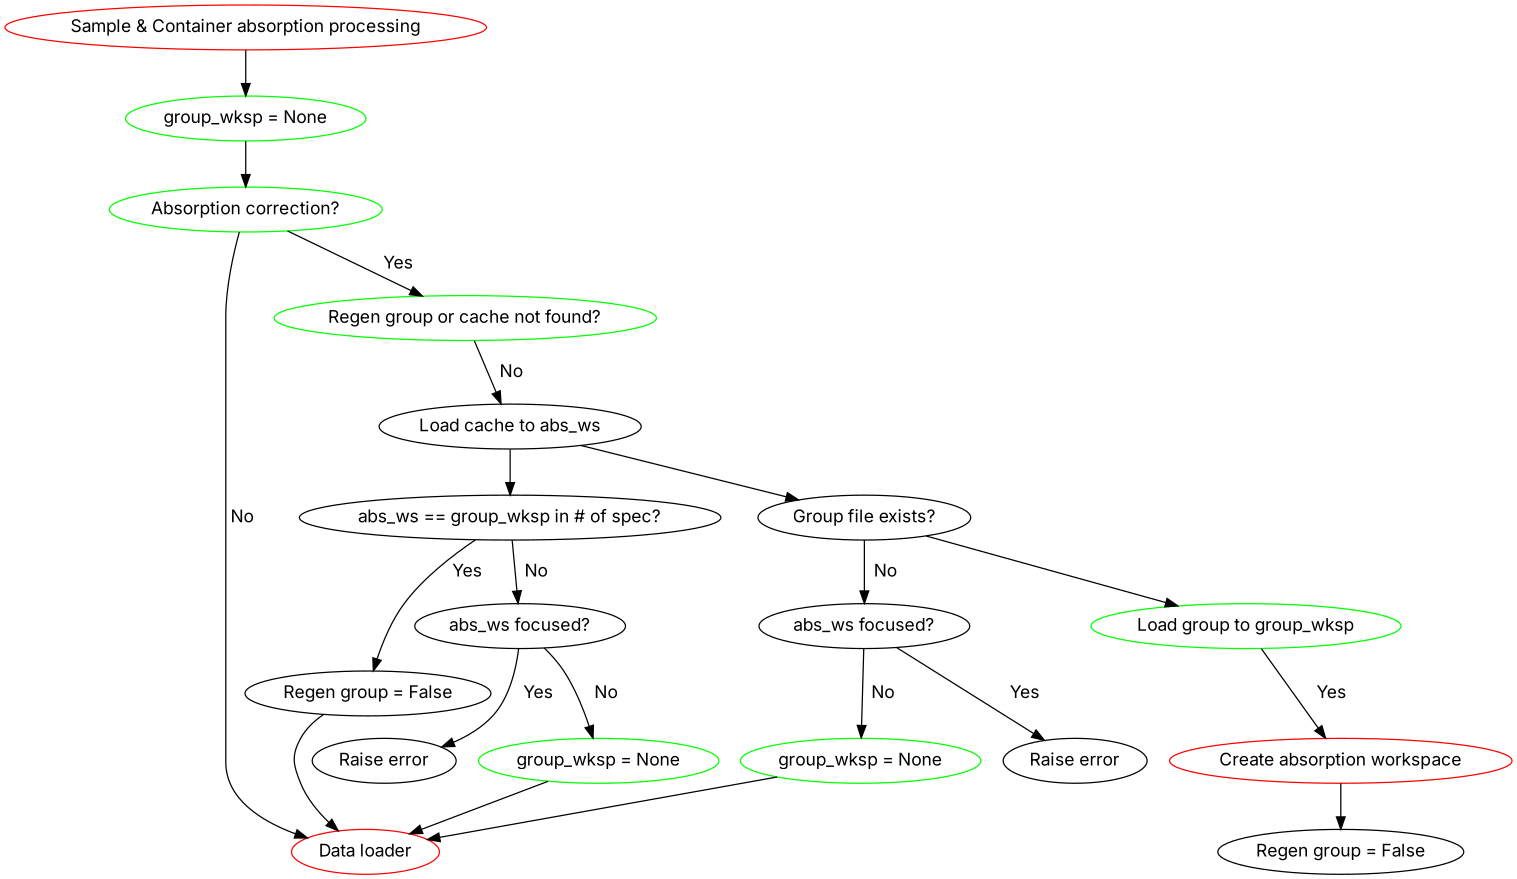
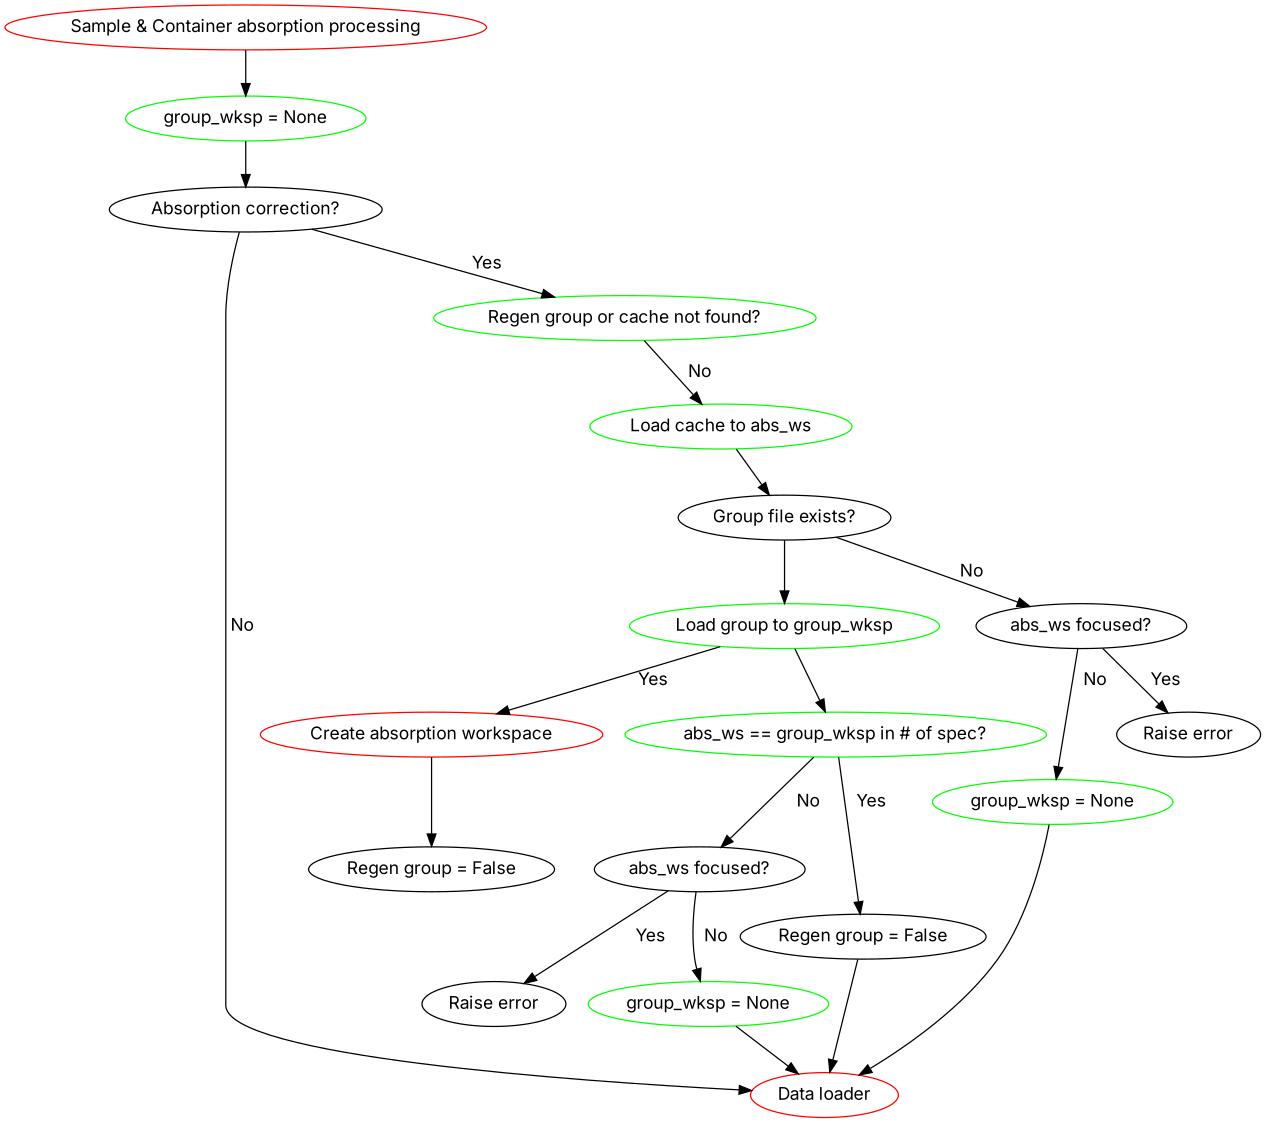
node "Absorption correction?": color green -> black
node "Load cache to abs_ws": color black -> green
edge "Load cache to abs_ws" -> "abs_ws == group_wksp in # of spec?": now "Load group to group_wksp" -> "abs_ws == group_wksp in # of spec?"
node "abs_ws == group_wksp in # of spec?": color black -> green
